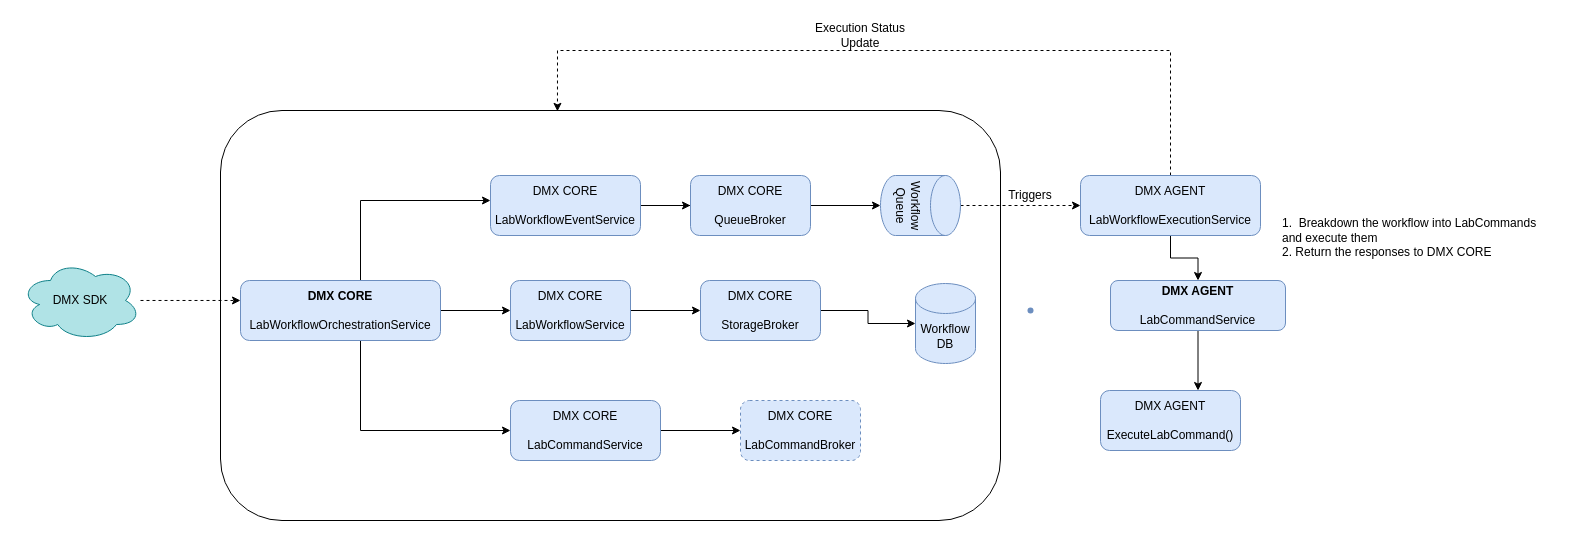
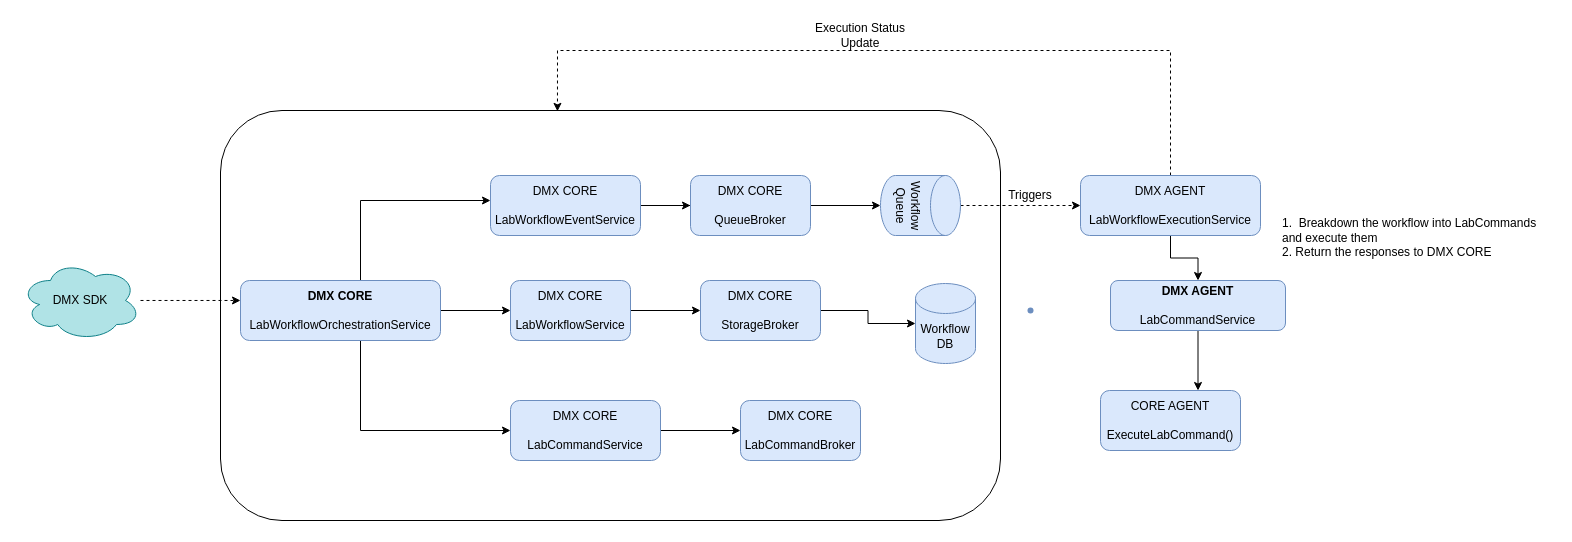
node "DMX AGENT ExecuteLabCommand()": label "DMX AGENT ExecuteLabCommand()" -> "CORE AGENT ExecuteLabCommand()"
node "DMX CORE LabCommandBroker": style dashed -> solid
